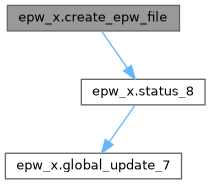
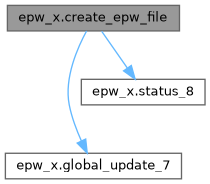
edge "epw_x.status_8" -> "epw_x.global_update_7": now "epw_x.create_epw_file" -> "epw_x.global_update_7"
